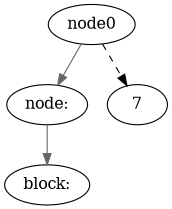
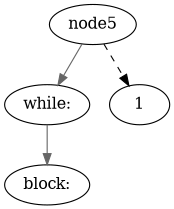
node "node0": label "node0" -> "node5"
node "node:": label "node:" -> "while:"
node "7": label "7" -> "1"
